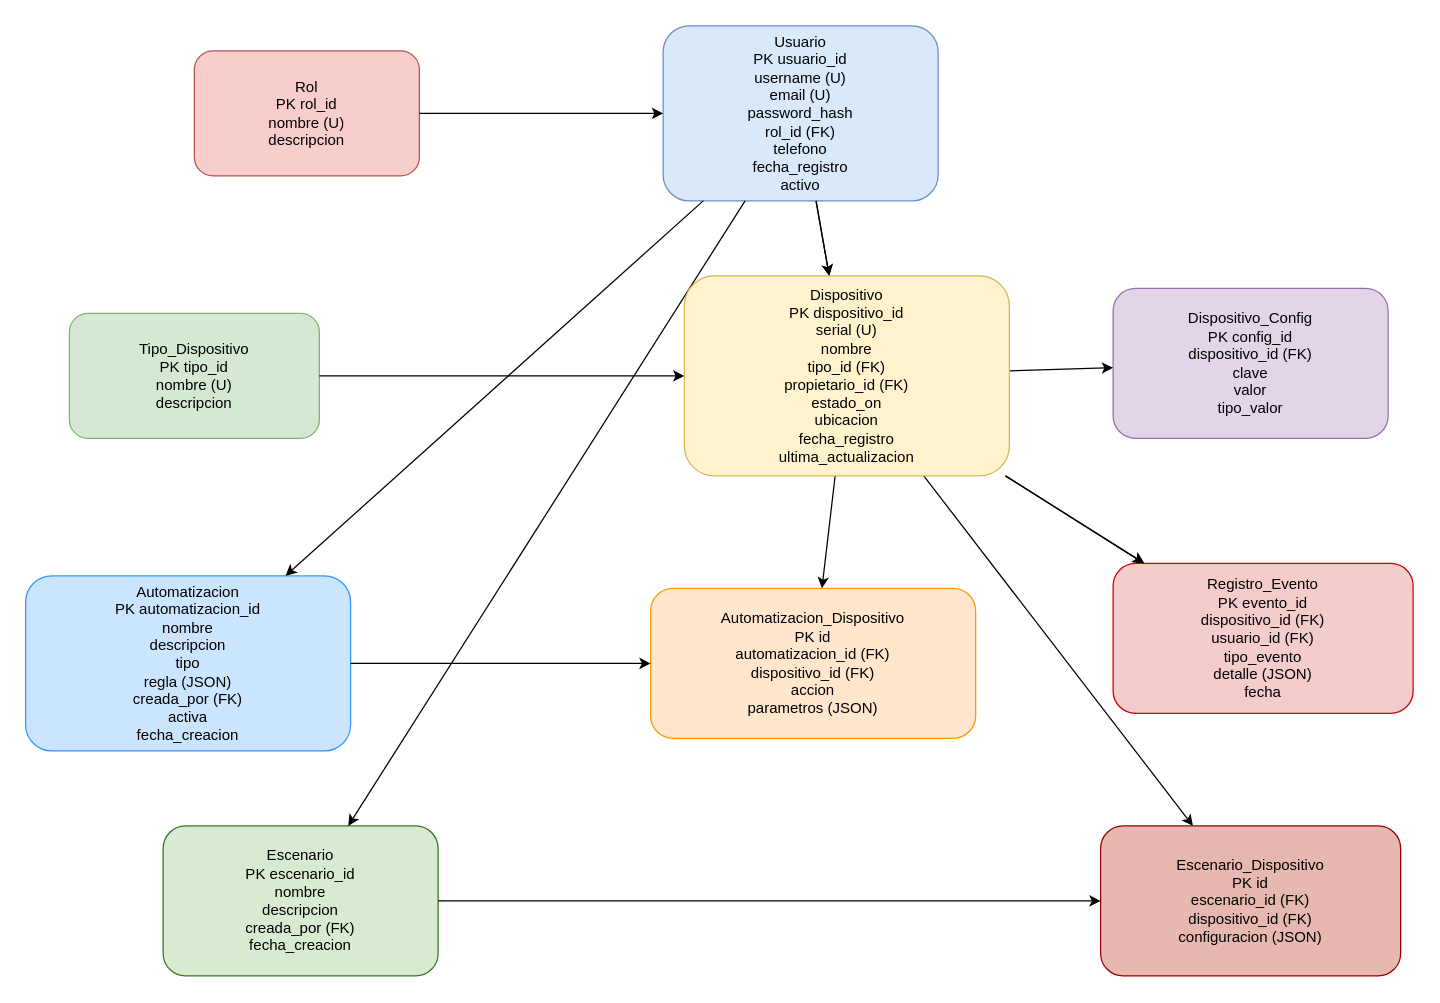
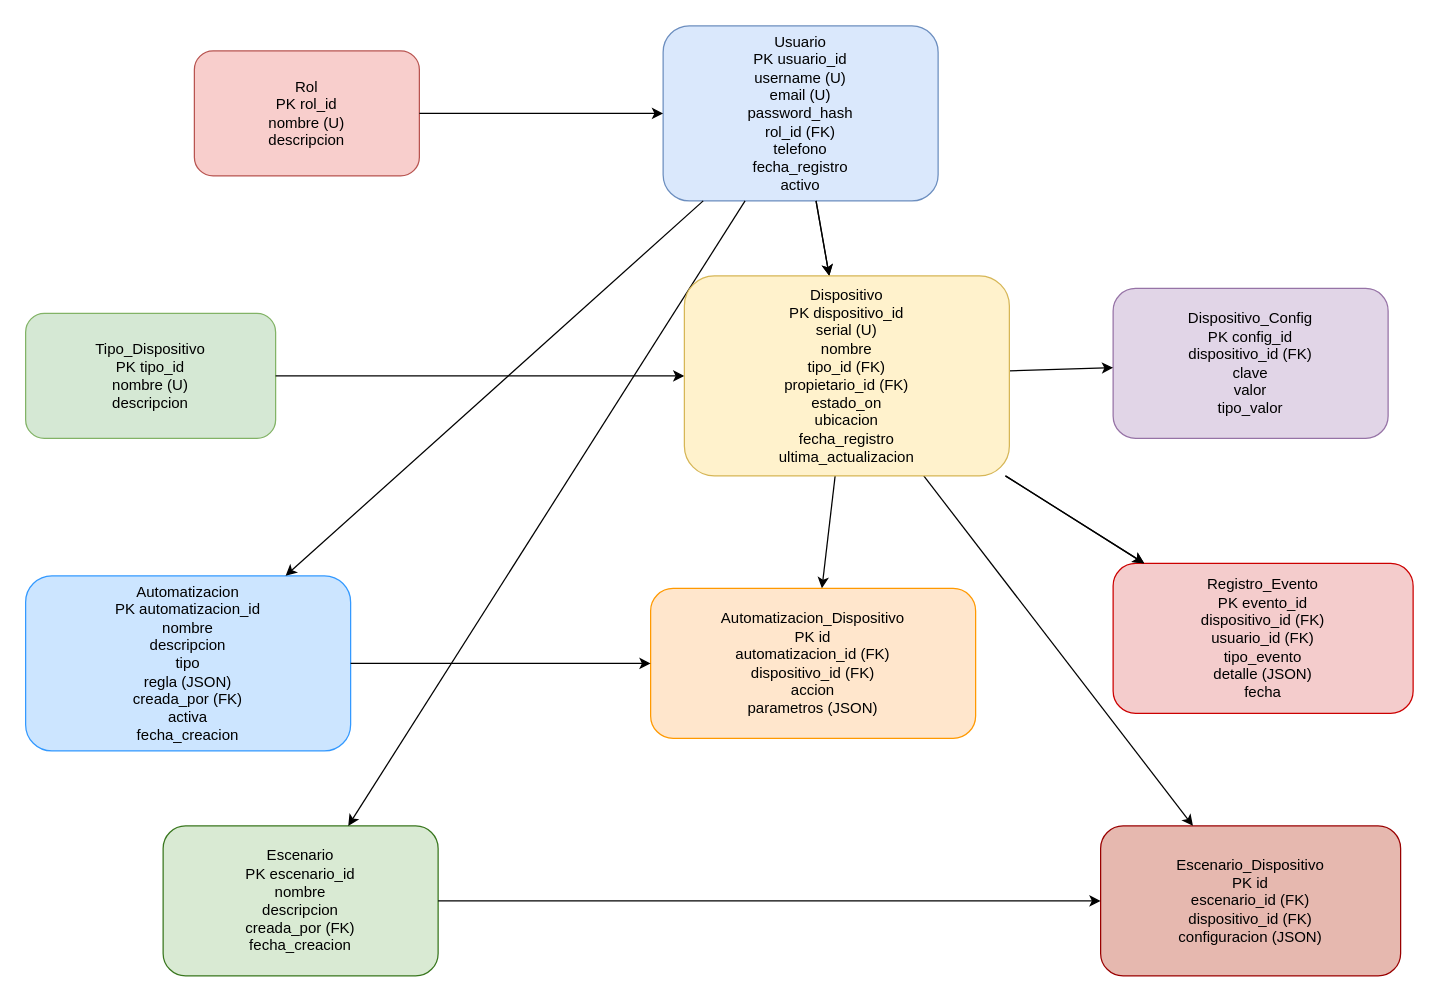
node "Tipo_Dispositivo PK tipo_id nombre (U) descripcion": moved (194, 376) -> (151, 376)
